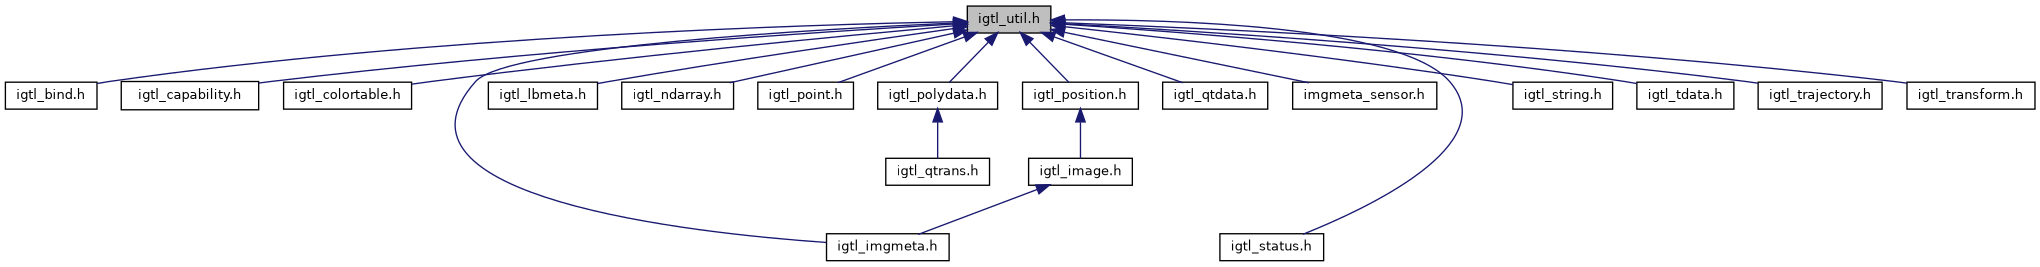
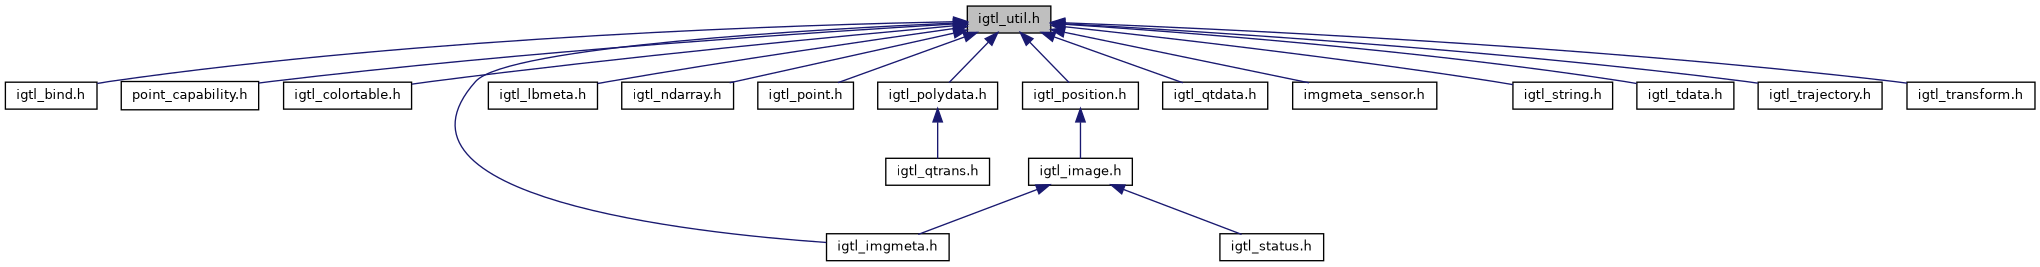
edge "igtl_status.h" -> "igtl_util.h": now "igtl_status.h" -> "igtl_image.h"
node "igtl_capability.h": label "igtl_capability.h" -> "point_capability.h"
